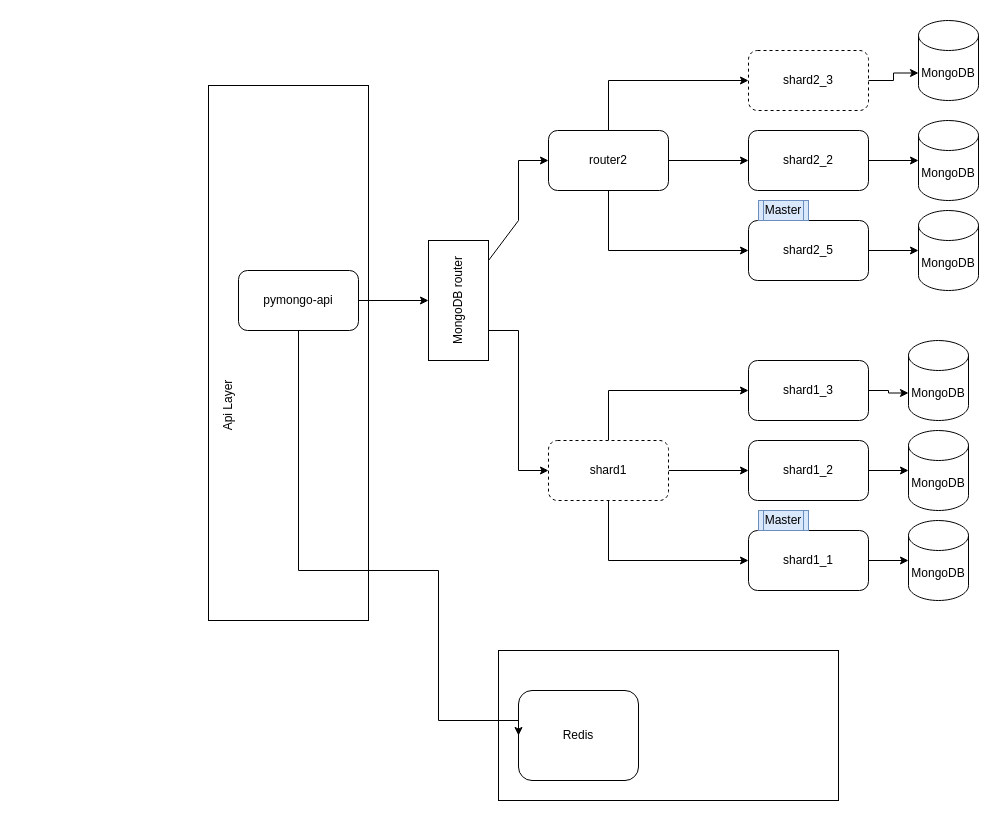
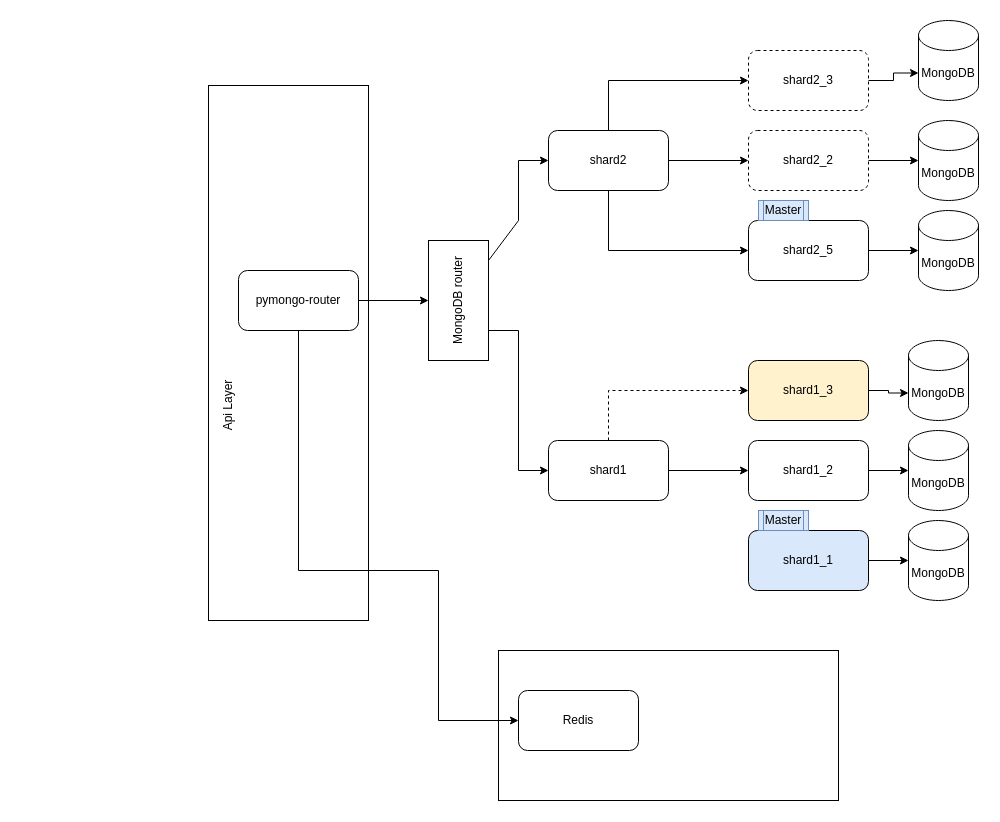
node "router2": label "router2" -> "shard2"
node "shard2_2": style solid -> dashed
node "pymongo-api": label "pymongo-api" -> "pymongo-router"
edge "shard1" -> "shard1_3": style solid -> dashed
node "shard1_3": fillcolor #ffffff -> #fff2cc
node "shard1": style dashed -> solid
edge "shard1" -> "shard1_1": removed
node "shard1_1": fillcolor #ffffff -> #dae8fc
node "Redis": size 120x90 -> 120x60
